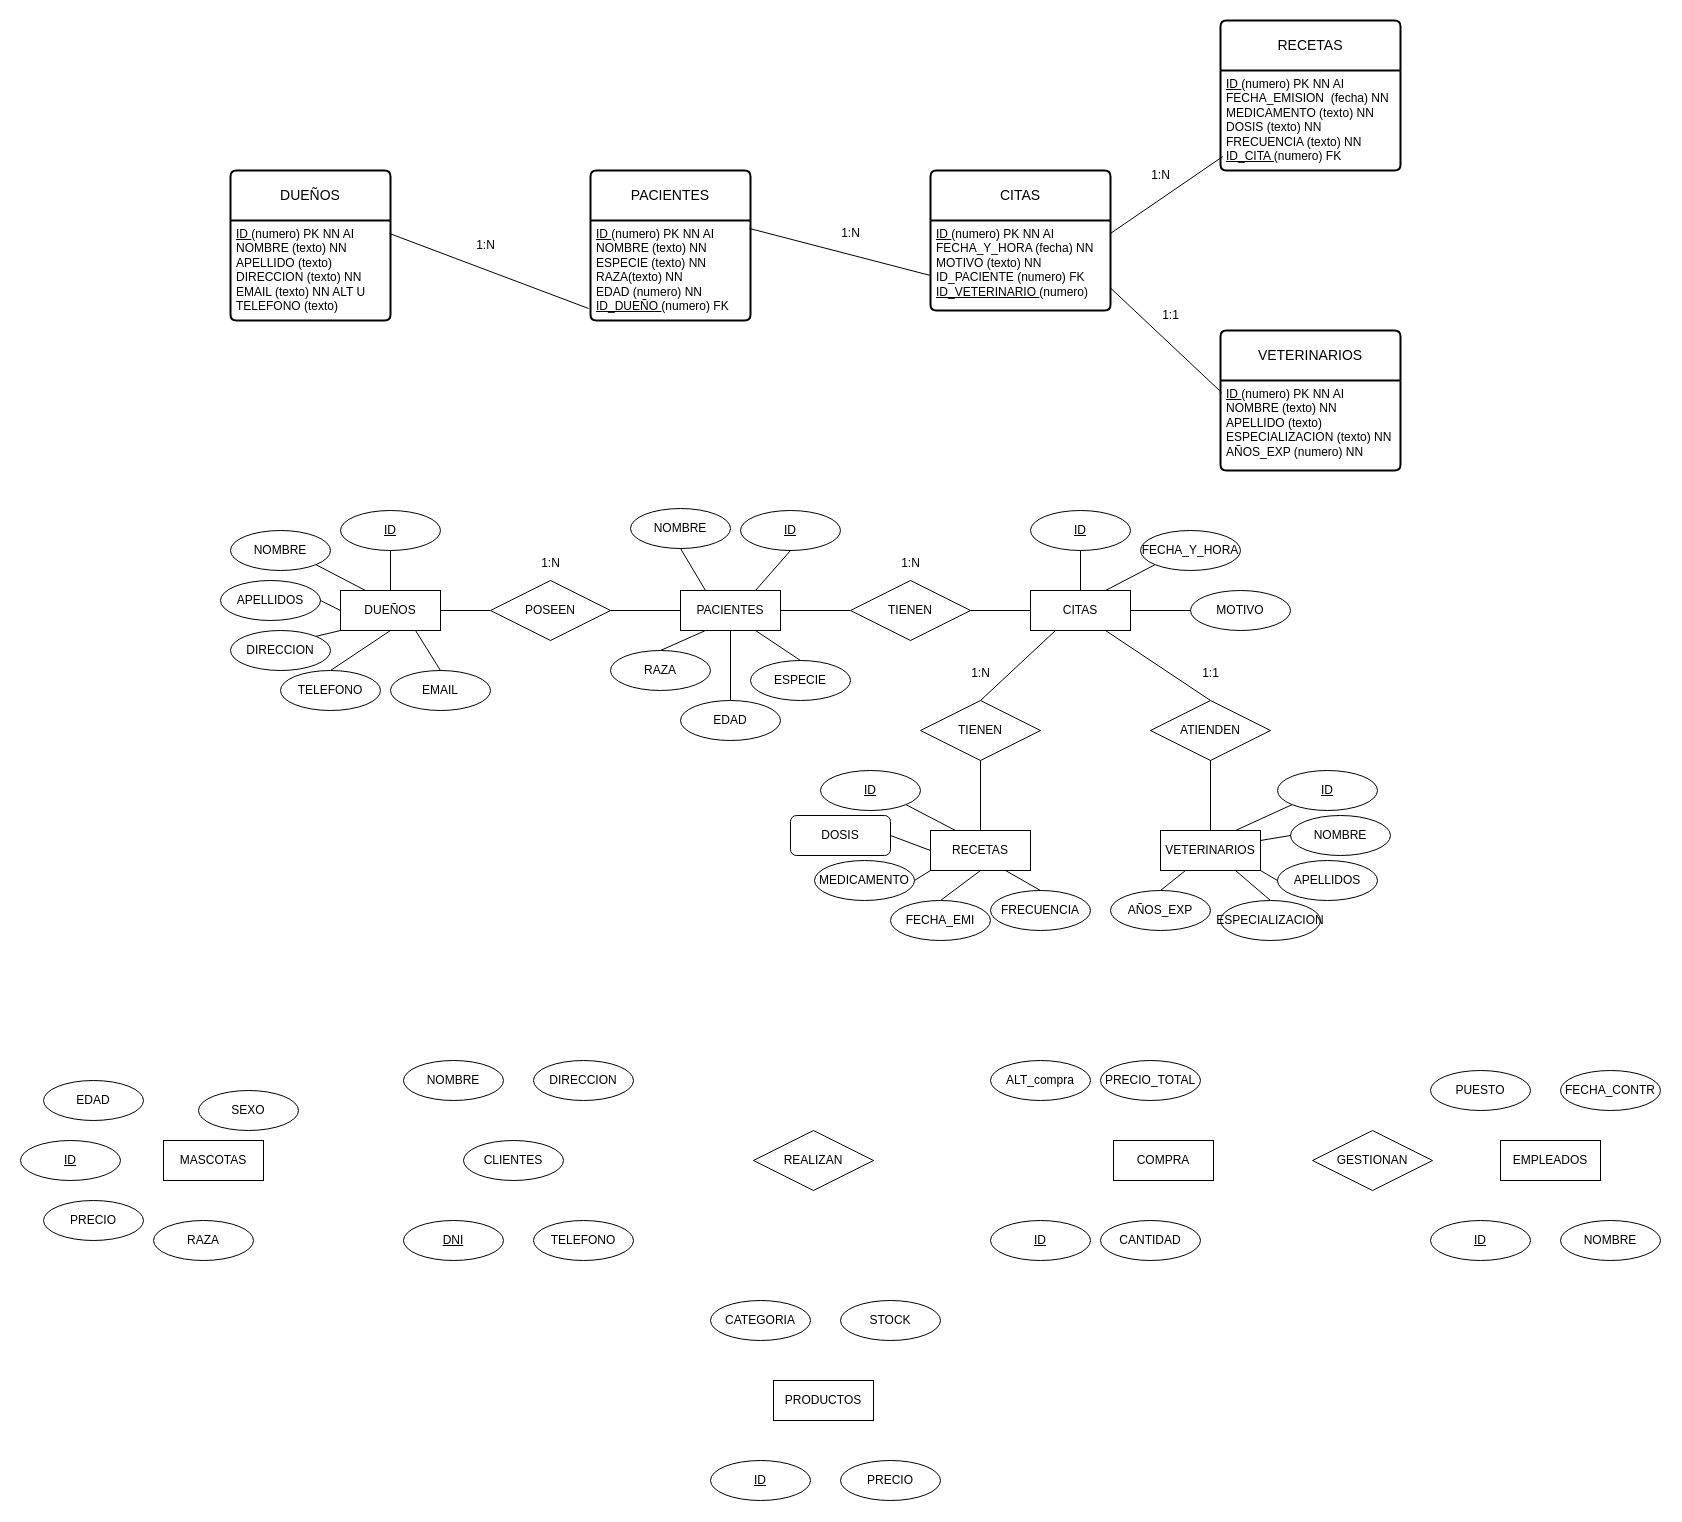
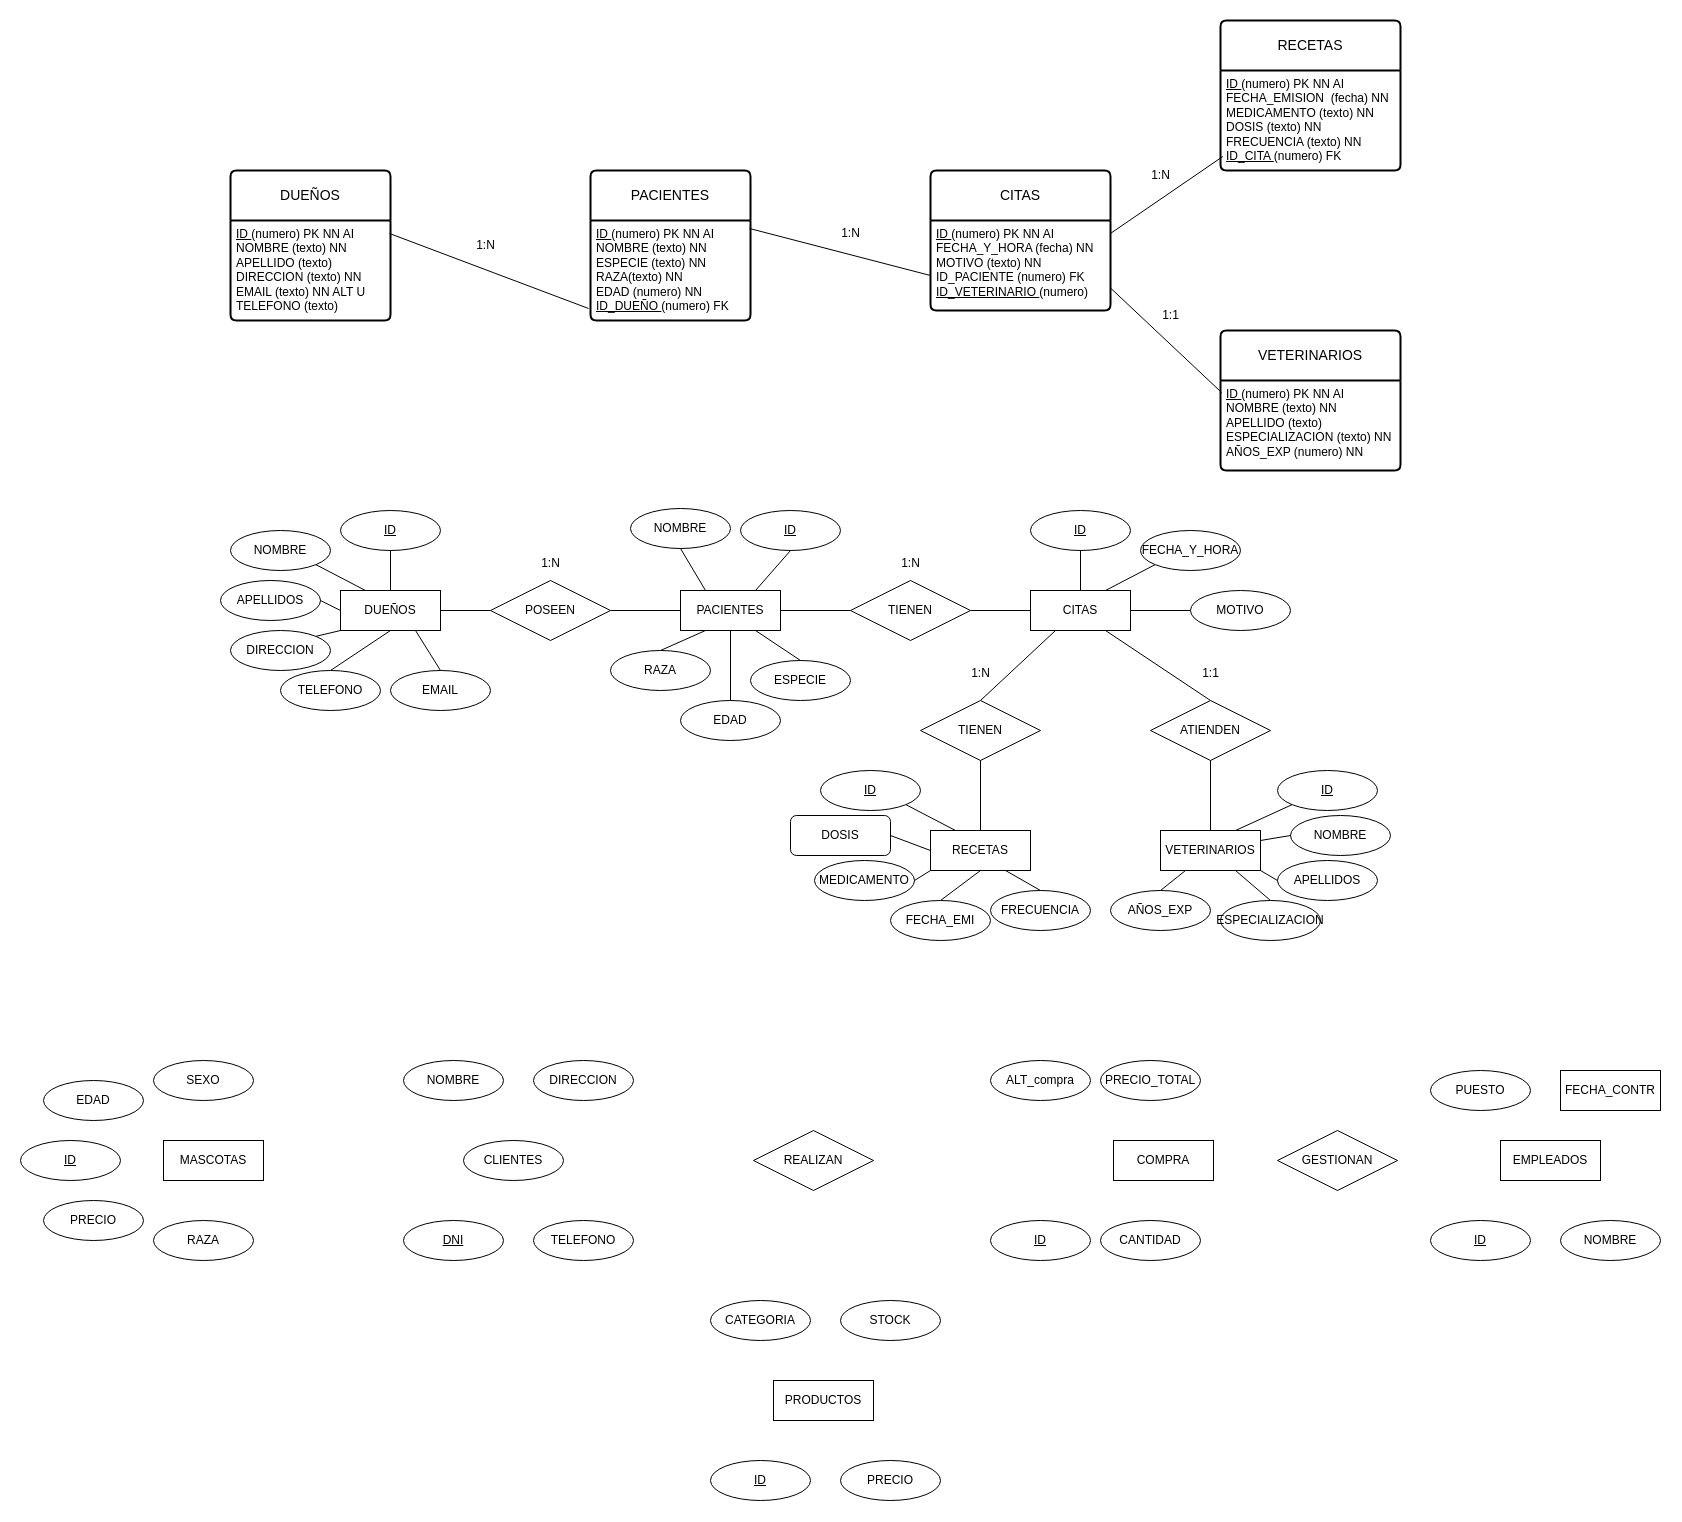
node "FECHA_CONTR": shape ellipse -> rectangle
node "SEXO": moved (249, 1111) -> (204, 1081)
node "GESTIONAN": moved (1373, 1161) -> (1338, 1161)
